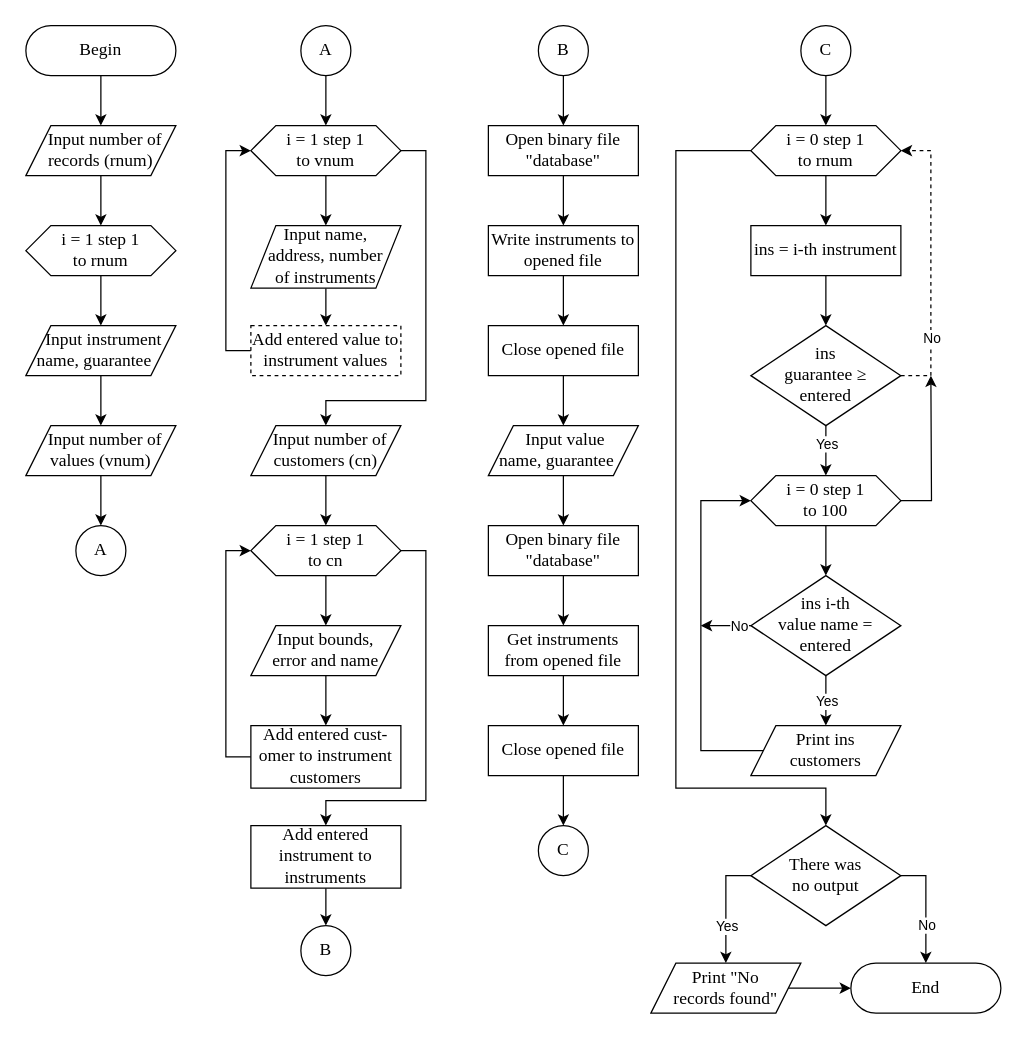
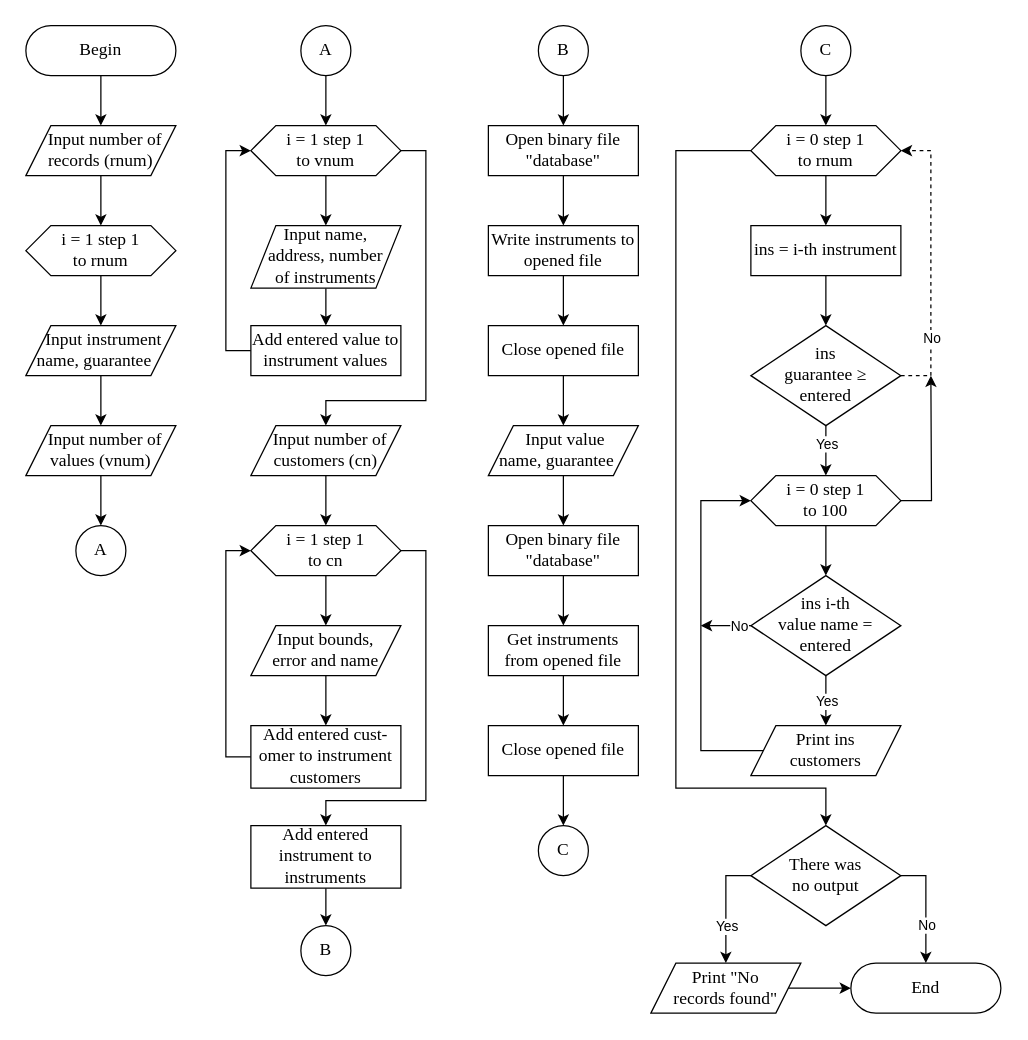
node "Add entered value to instrument values": style dashed -> solid
